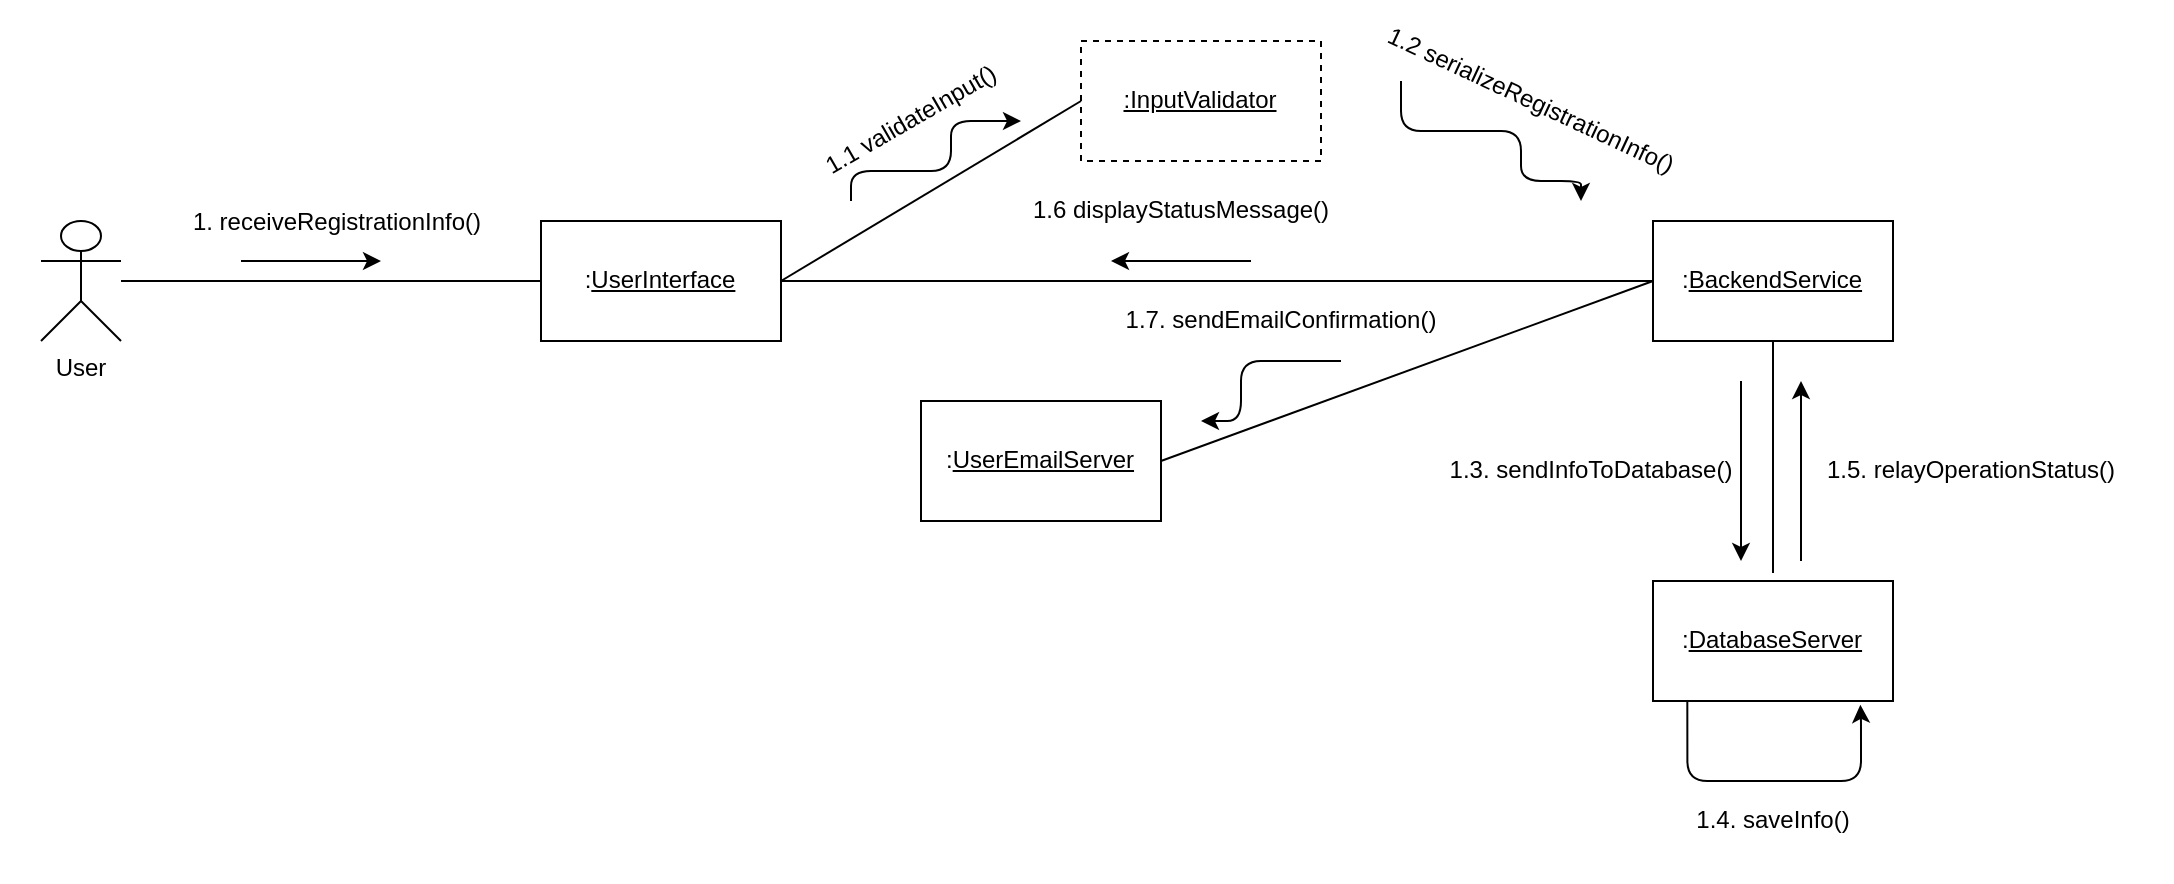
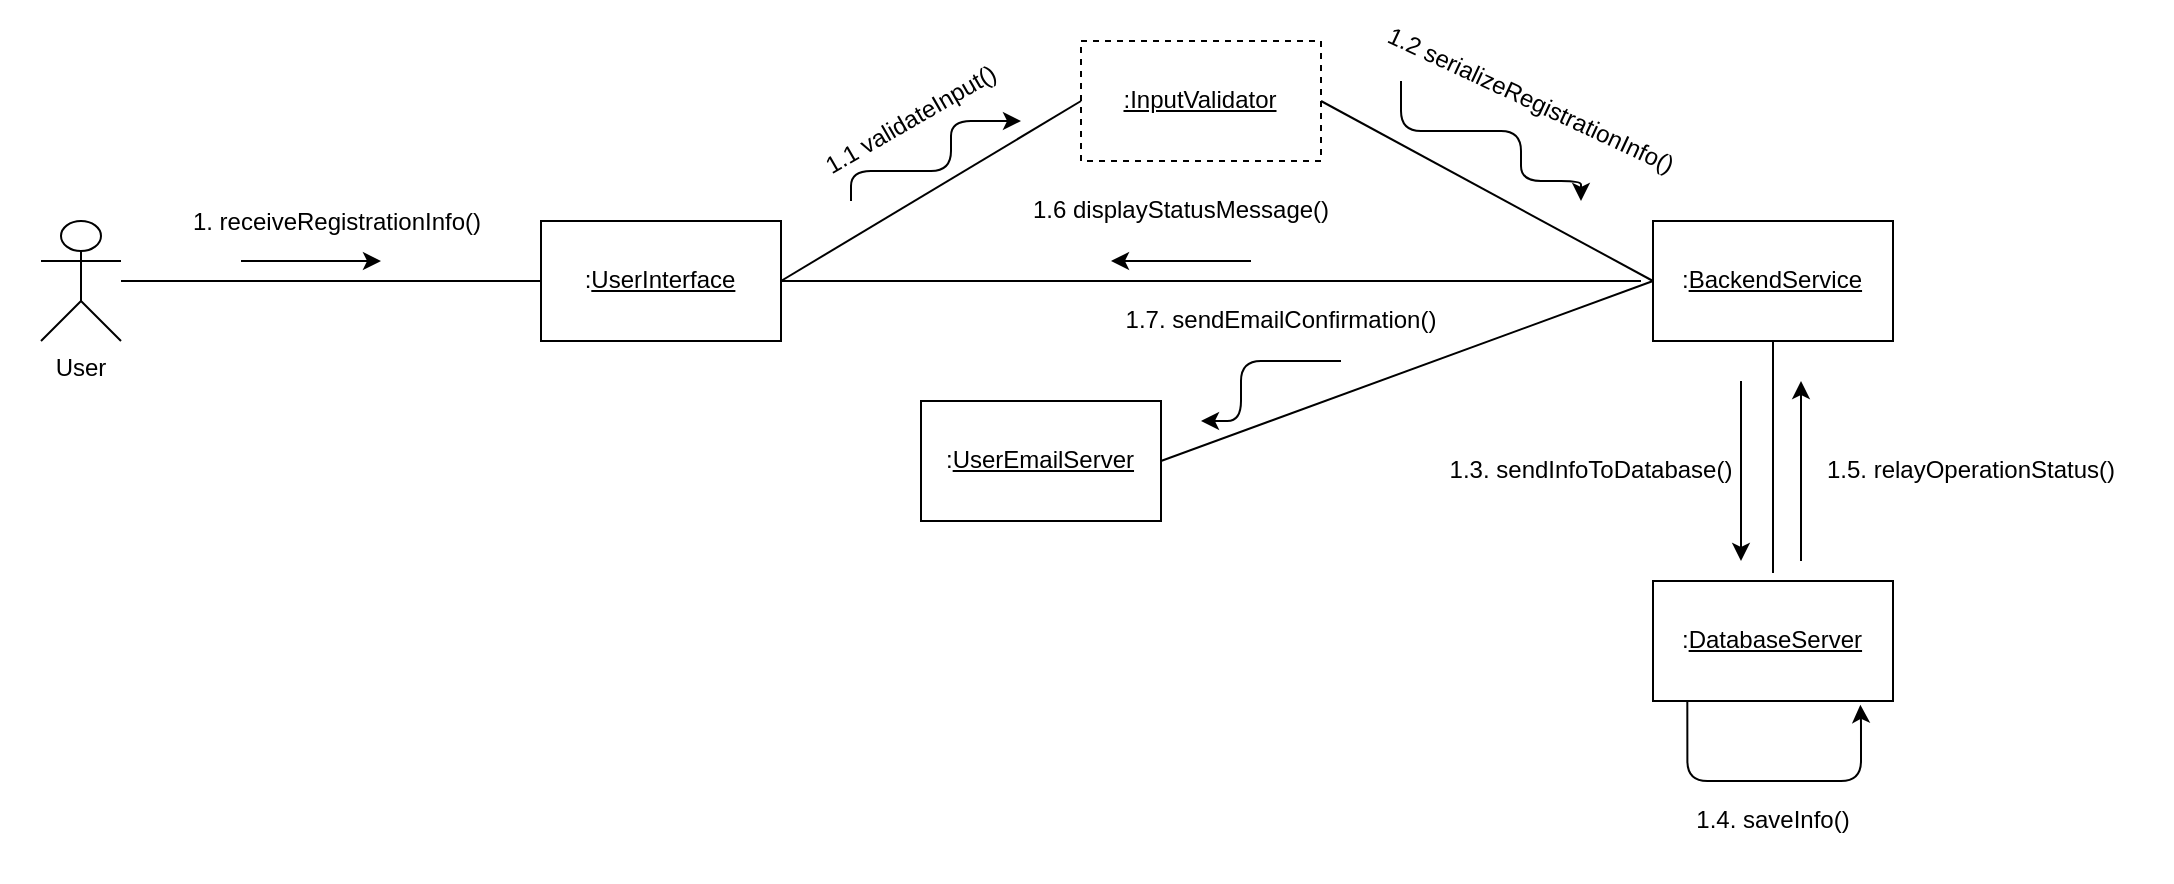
edge ":UserInterface" -- ":BackendService": now ":InputValidator" -- ":BackendService"
